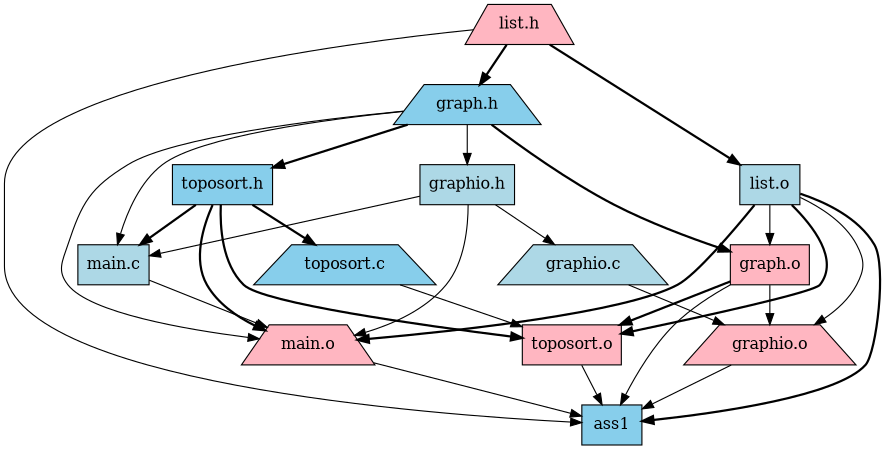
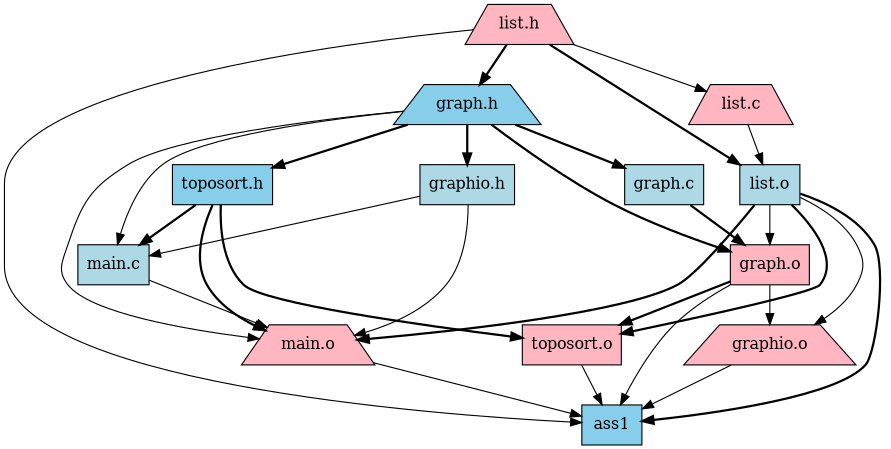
node "list.c": added
edge "graph.h" -> "graphio.h": style solid -> bold
node "graph.c": added
node "toposort.c": removed
node "graphio.c": removed
